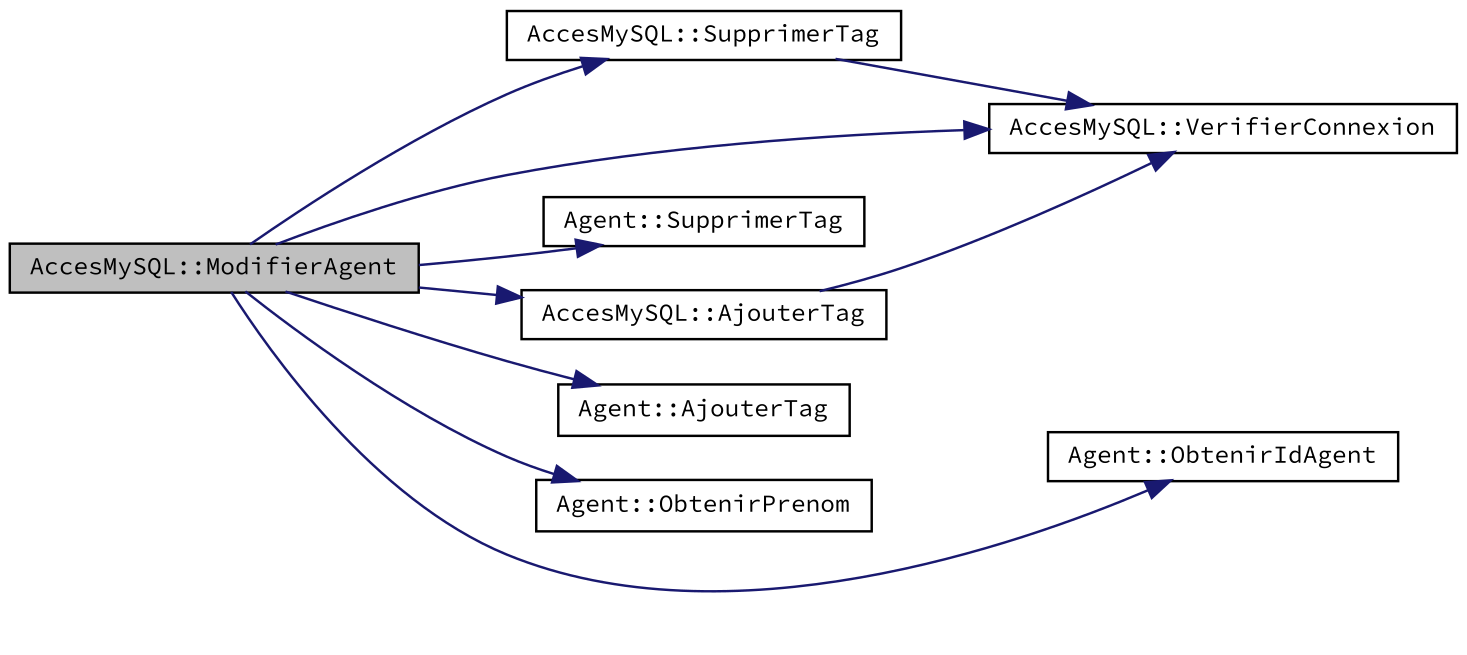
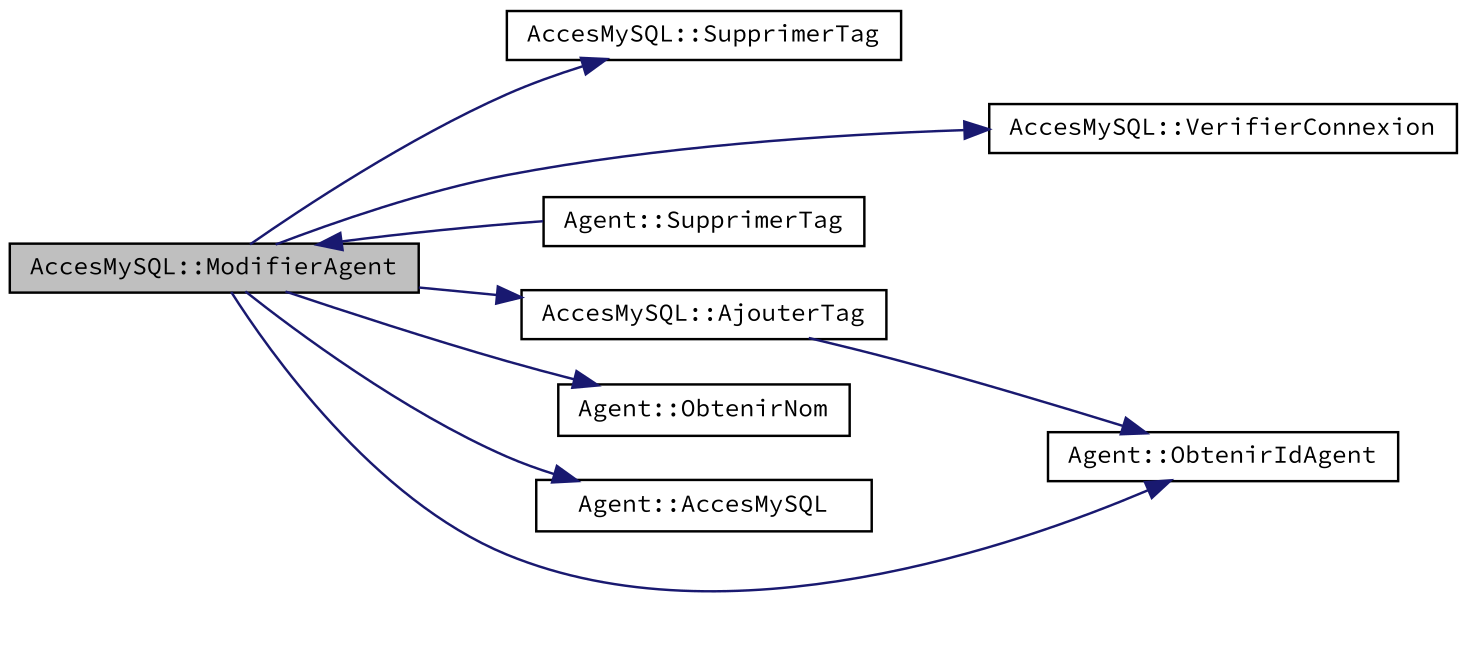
edge "AccesMySQL::SupprimerTag" -> "AccesMySQL::VerifierConnexion": removed
edge "AccesMySQL::AjouterTag" -> "AccesMySQL::VerifierConnexion": now "AccesMySQL::AjouterTag" -> "Agent::ObtenirIdAgent"
edge "AccesMySQL::ModifierAgent" -> "Agent::SupprimerTag": reversed
node "Agent::AjouterTag": label "Agent::AjouterTag" -> "Agent::ObtenirNom"
node "Agent::ObtenirPrenom": label "Agent::ObtenirPrenom" -> "Agent::AccesMySQL"
